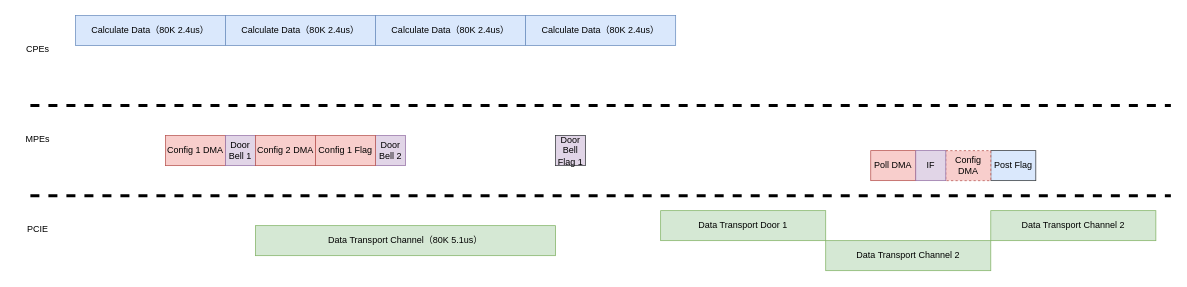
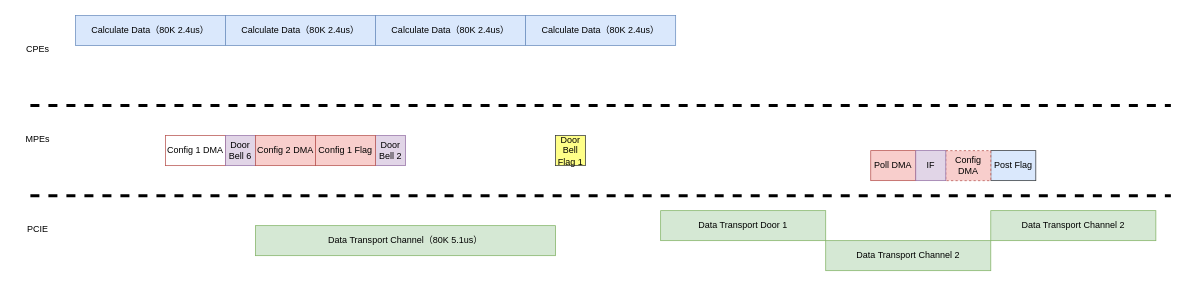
node "Config 1 DMA": fillcolor #f8cecc -> #ffffff
node "Door Bell 1": label "Door Bell 1" -> "Door Bell 6"
node "Door Bell Flag 1": fillcolor #e1d5e7 -> #ffff88
